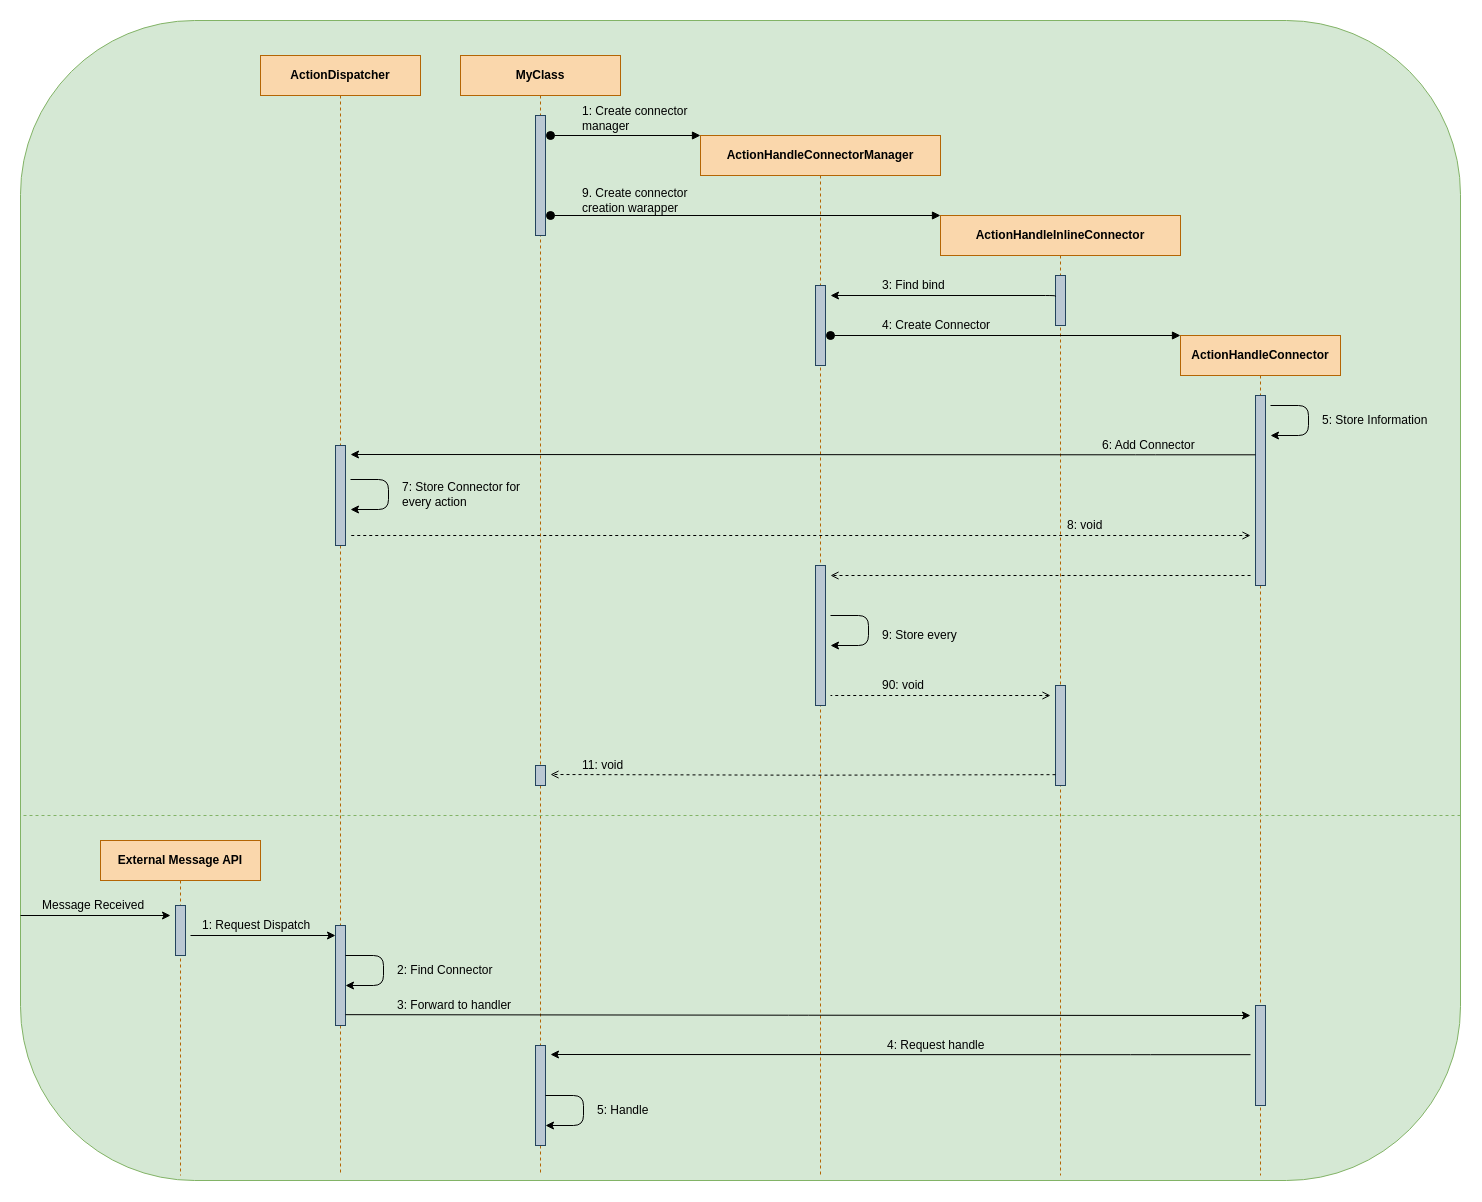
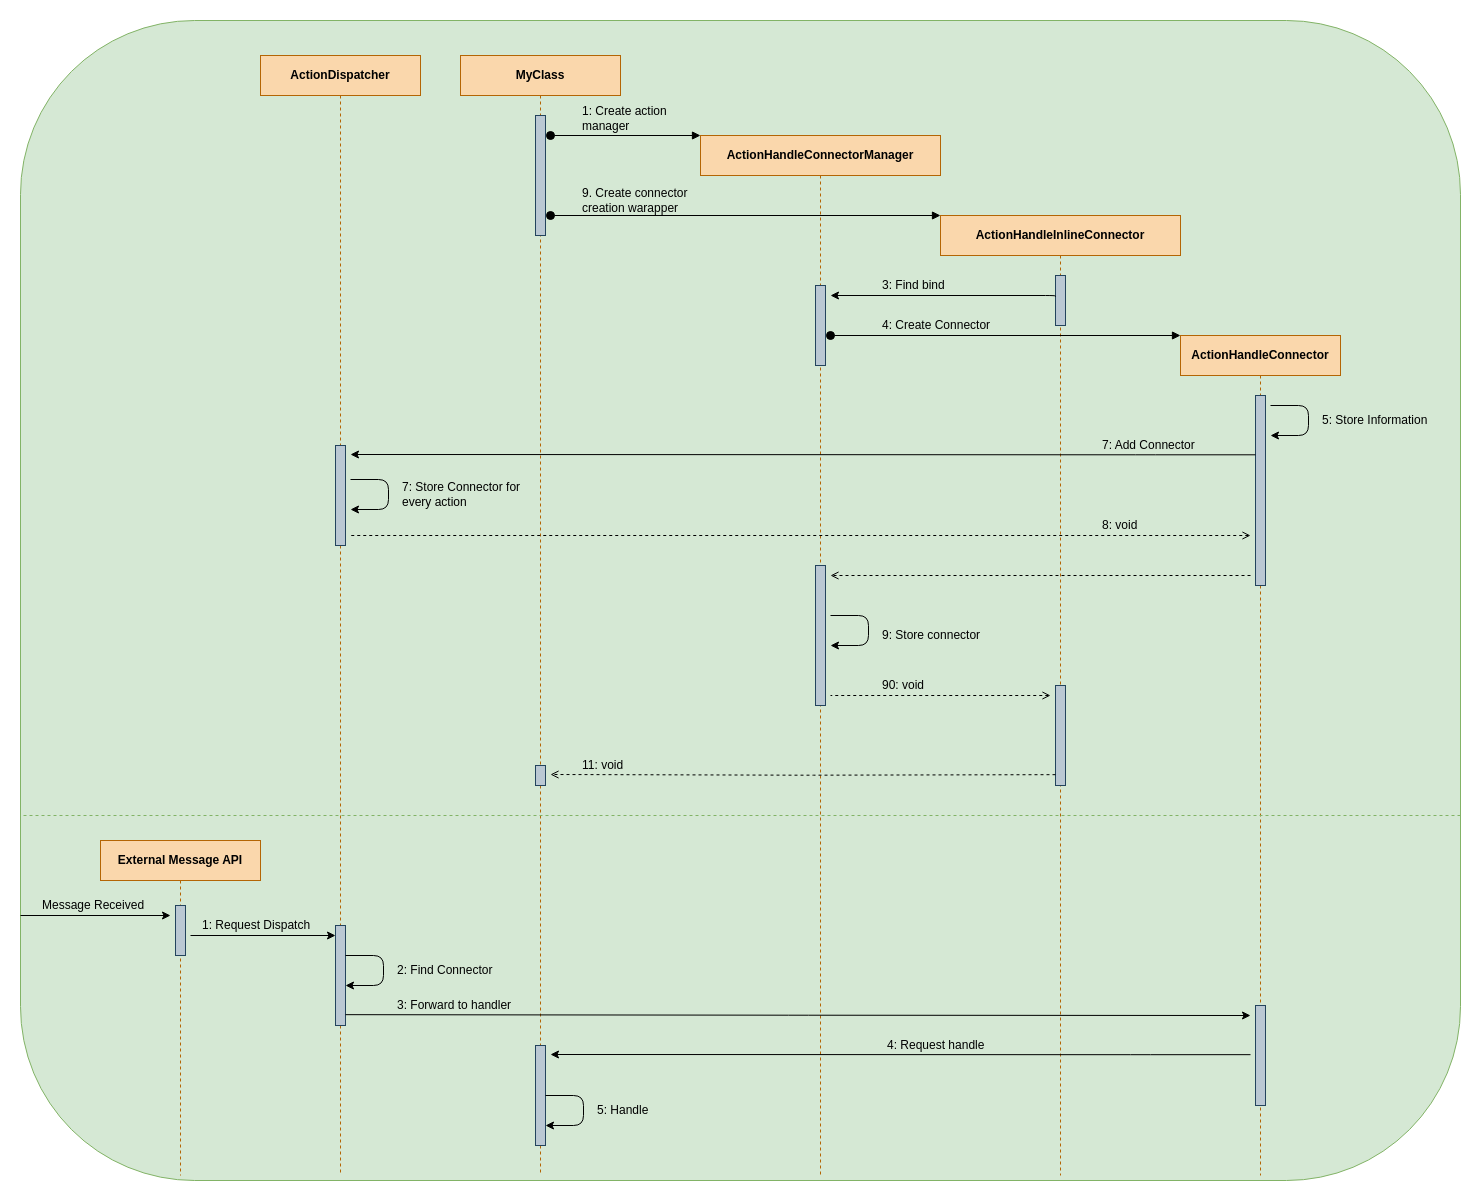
node "1: Create connector manager": label "1: Create connector manager" -> "1: Create action manager"
node "6: Add Connector": label "6: Add Connector" -> "7: Add Connector"
node "8: void": moved (1106, 526) -> (1141, 526)
node "9: Store every": label "9: Store every" -> "9: Store connector"
